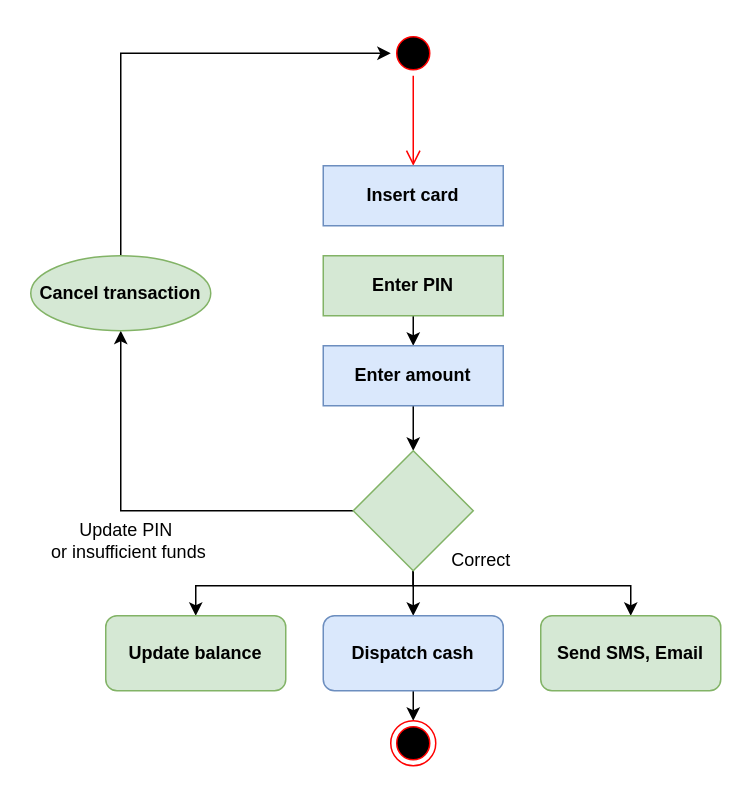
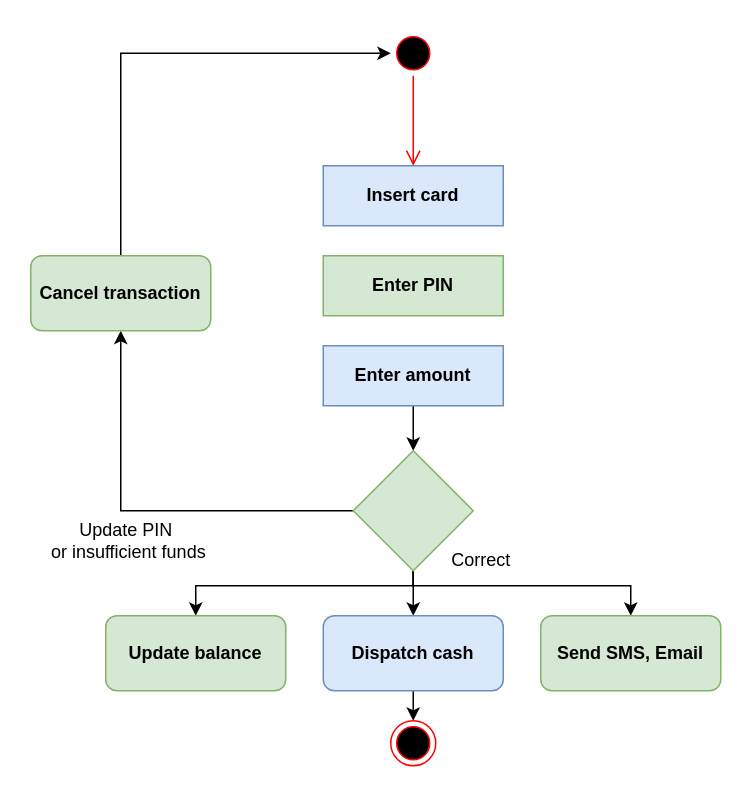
node "Cancel transaction": shape ellipse -> rounded rectangle
edge "Enter PIN" -> "Enter amount": removed
